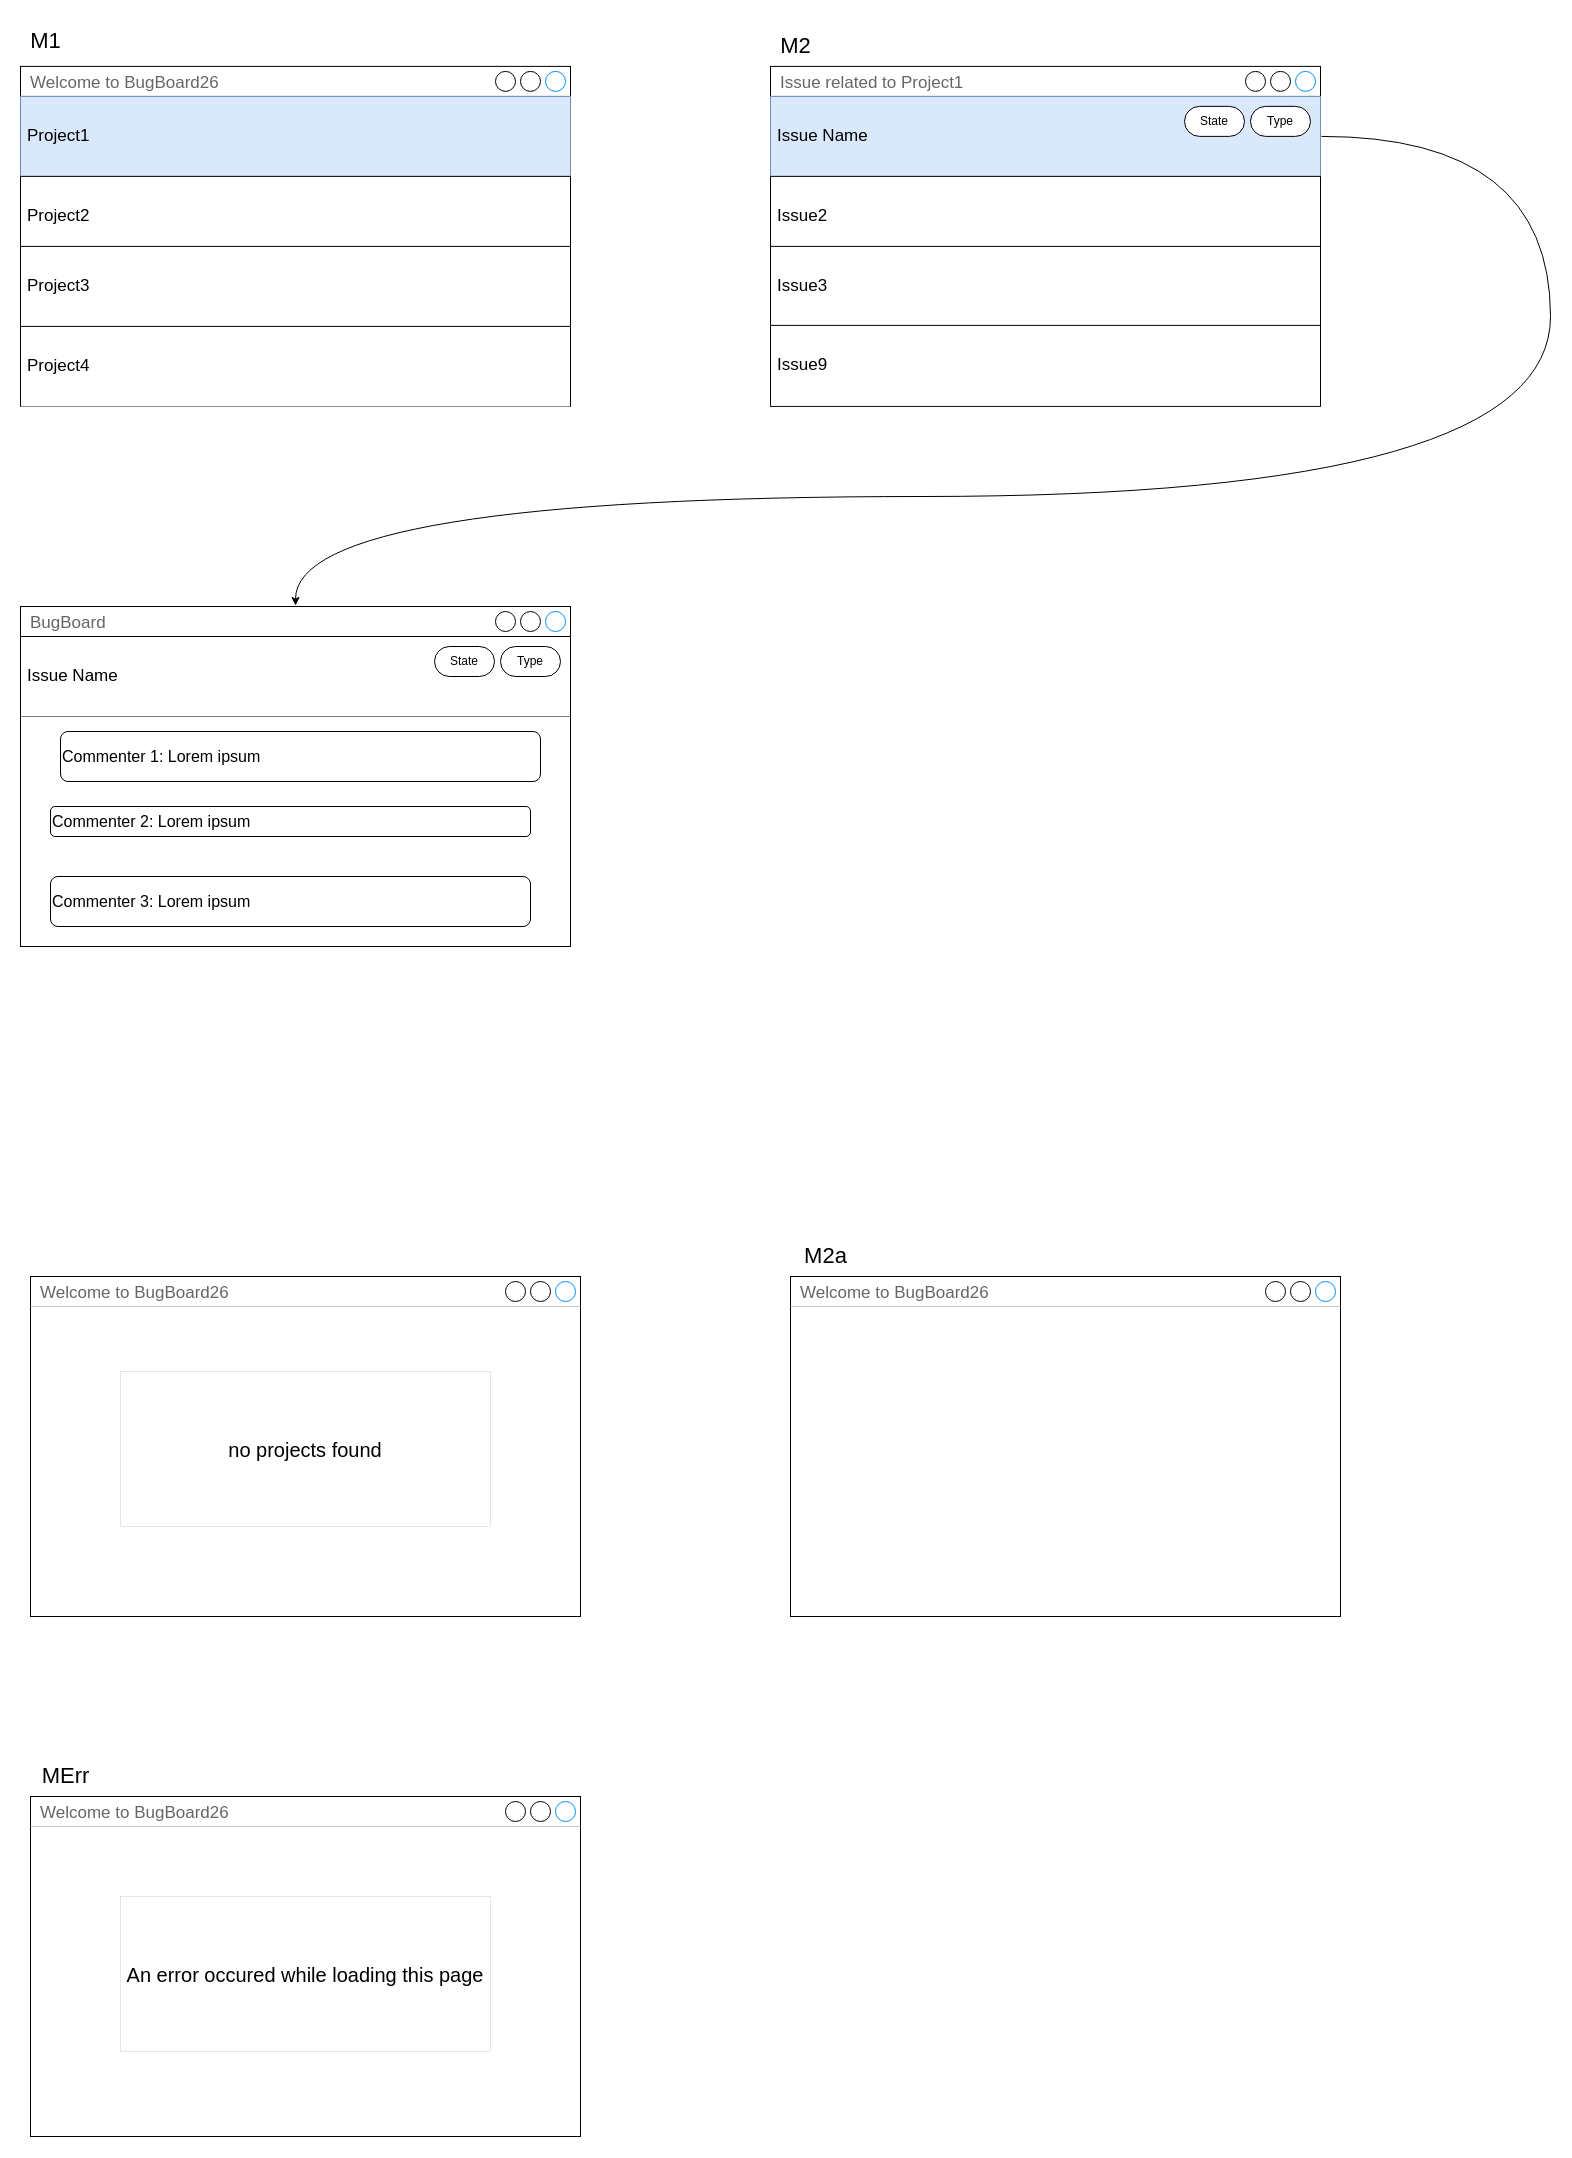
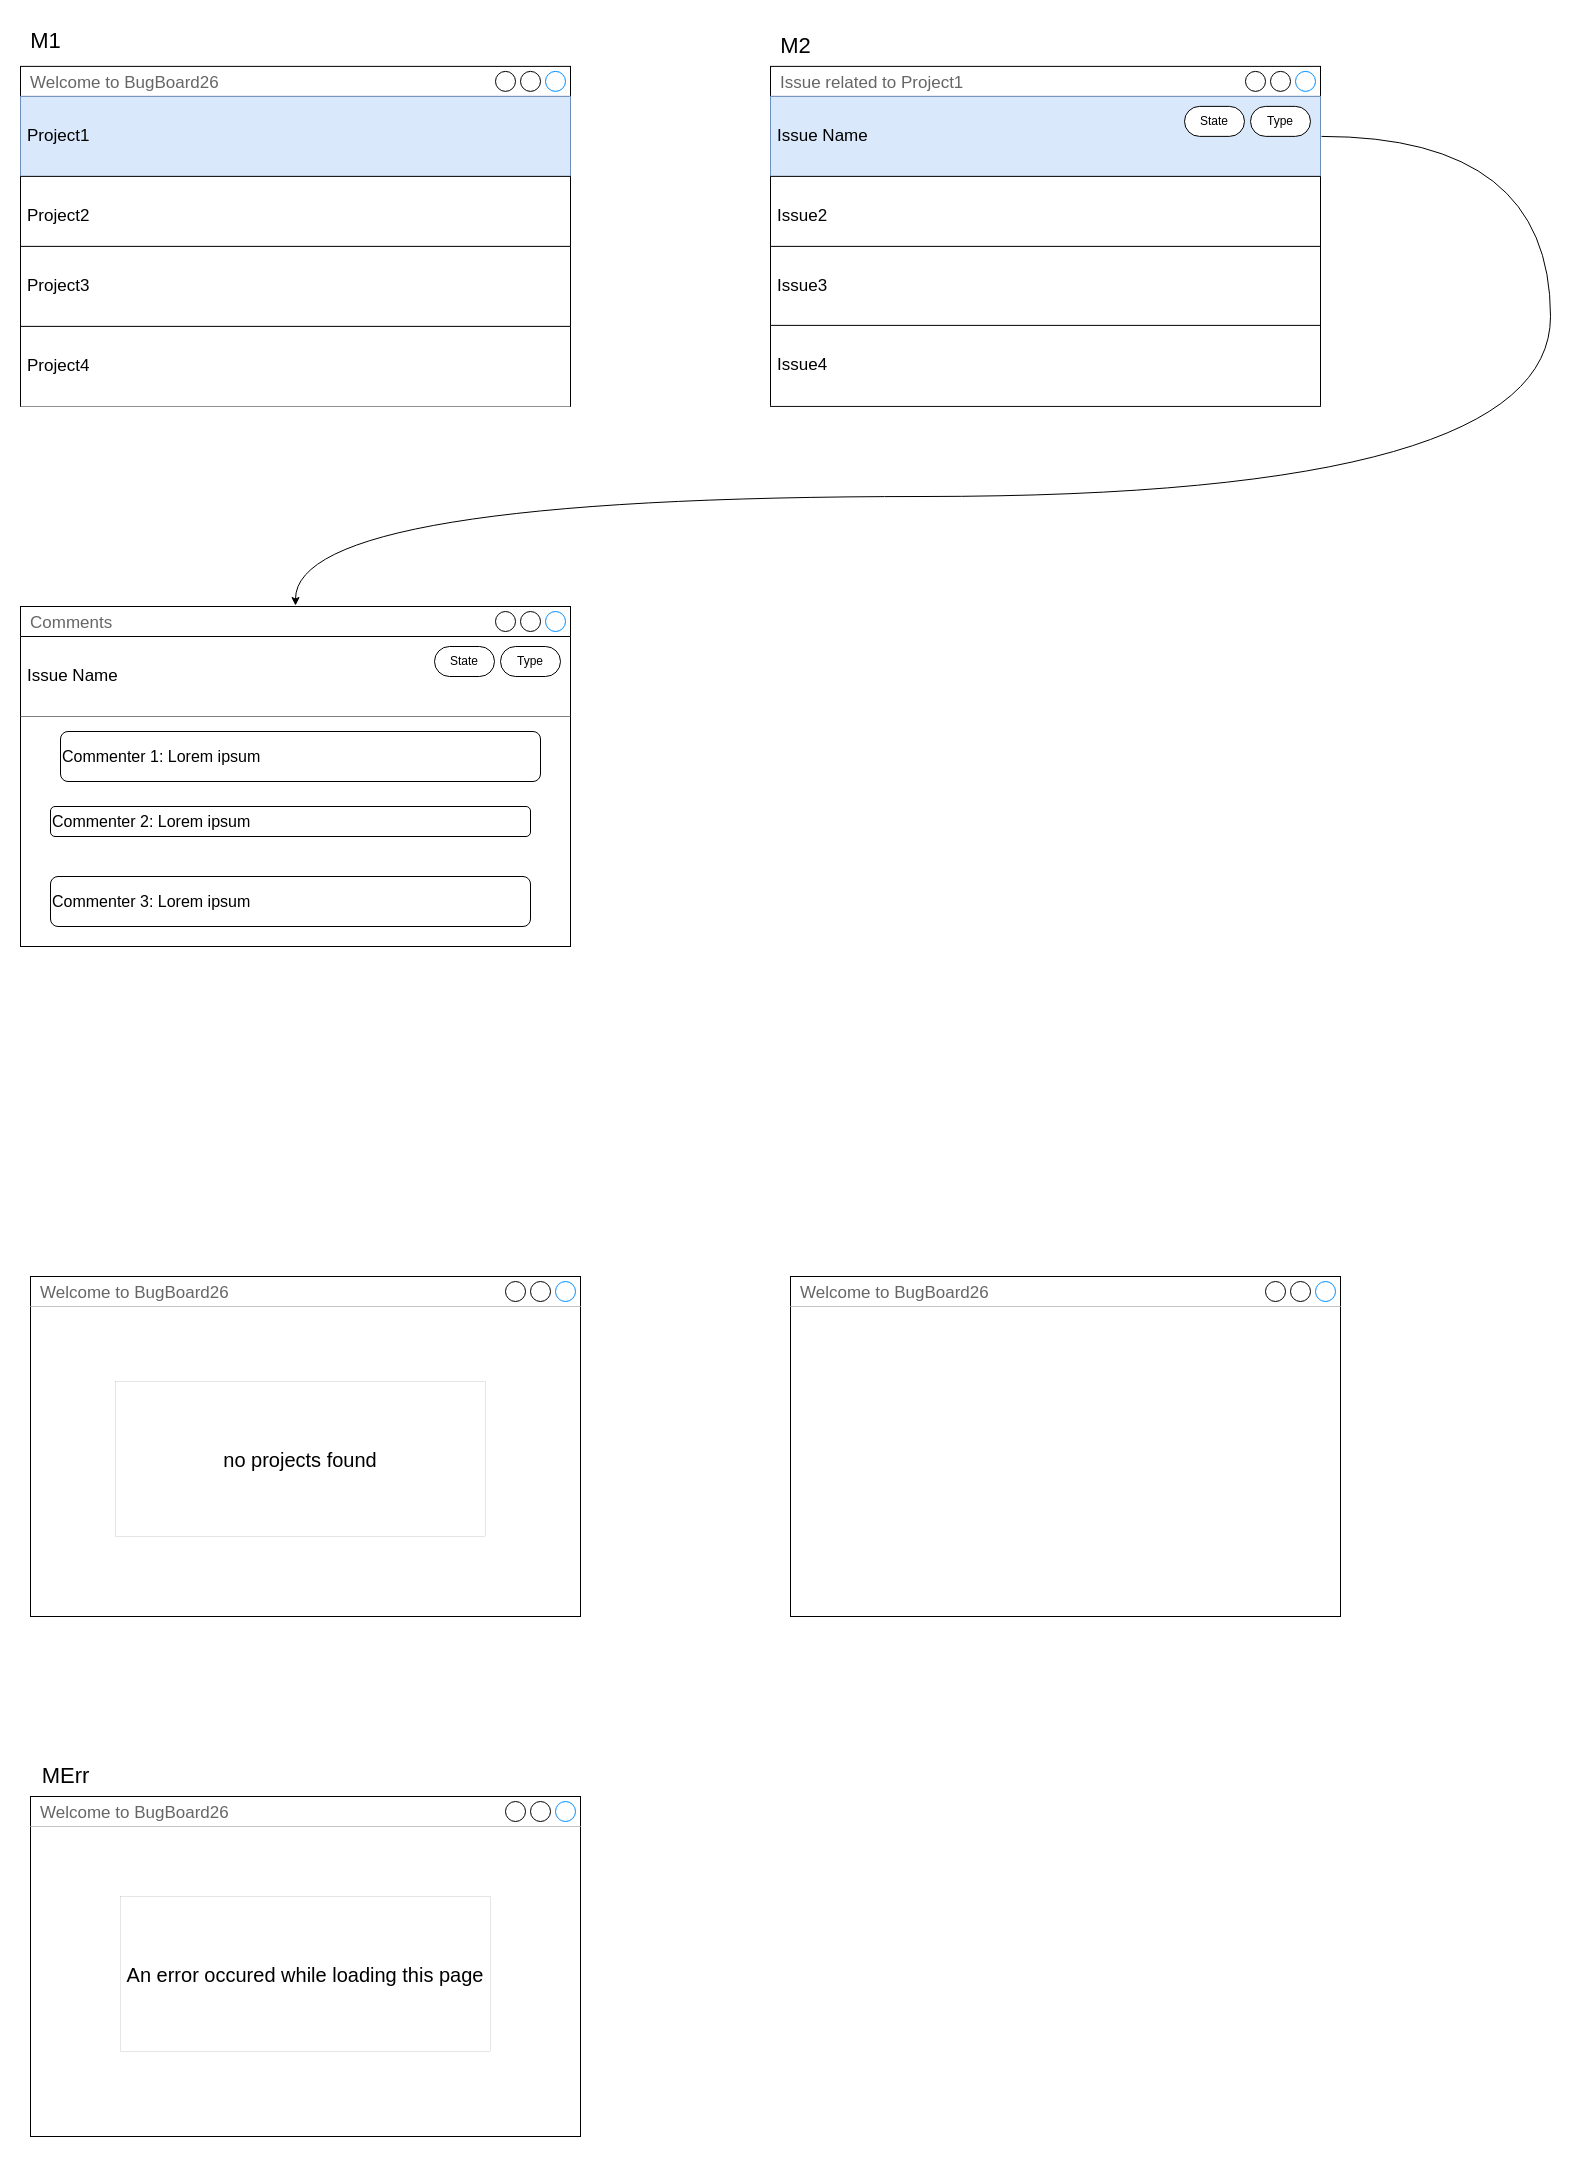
node "Issue9": label "Issue9" -> "Issue4"
node "BugBoard": label "BugBoard" -> "Comments"
node "M2a": removed
node "no projects found": moved (306, 1449) -> (301, 1459)
